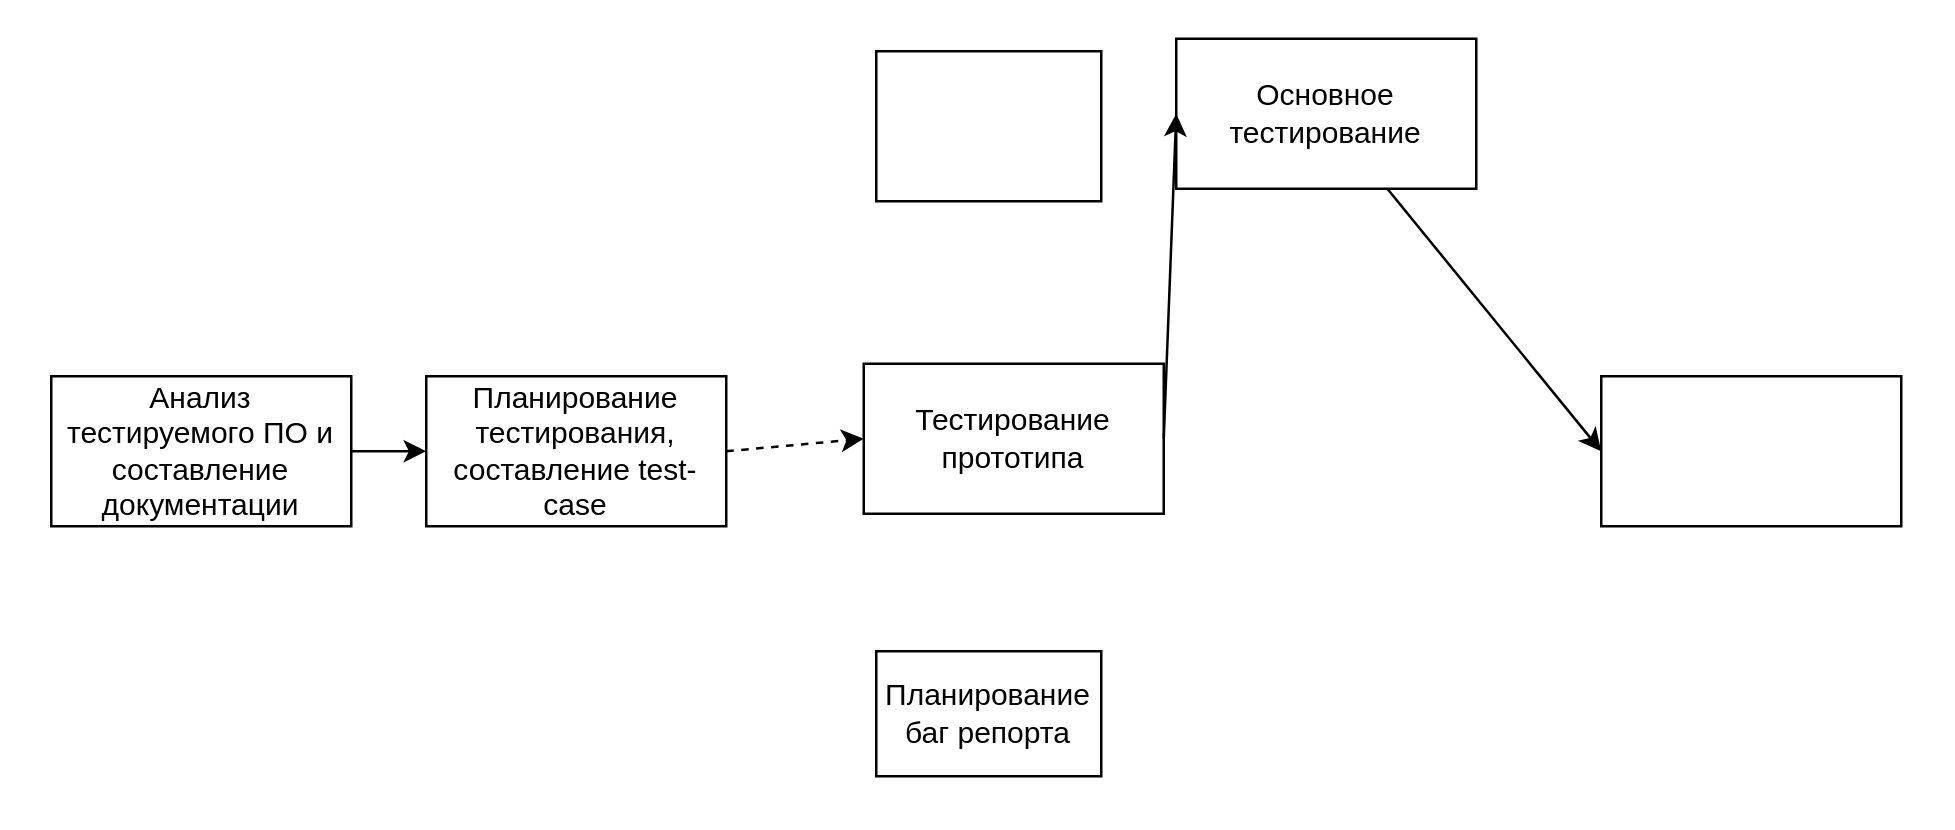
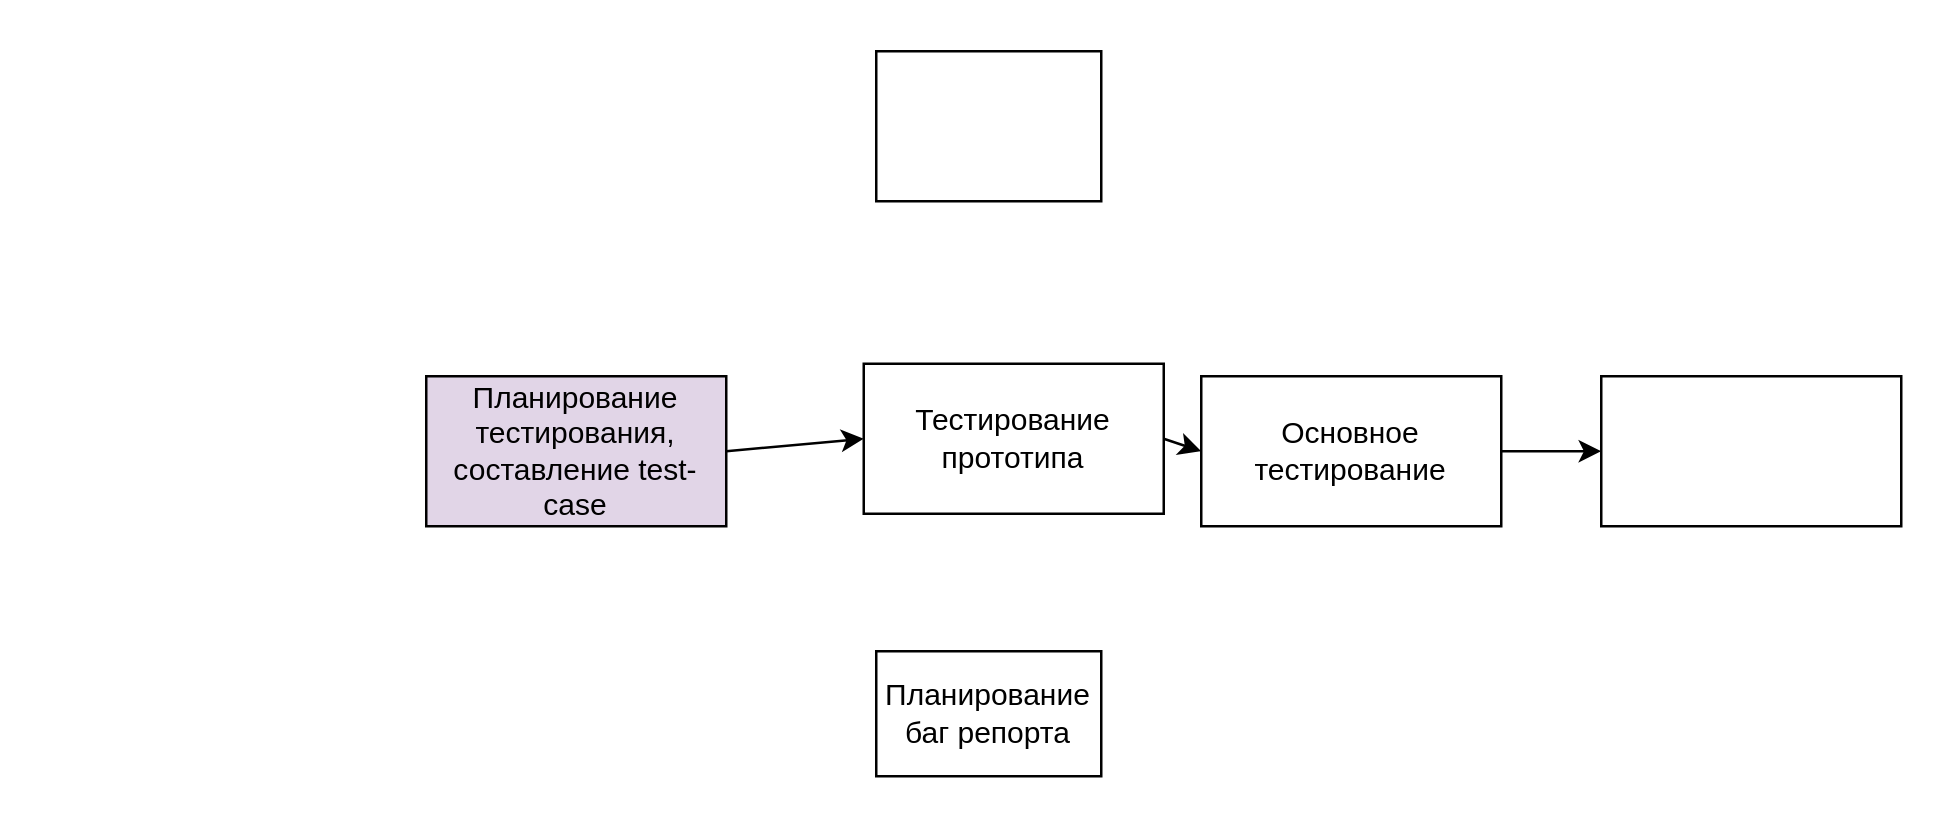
node "Основное тестирование": moved (1326, 114) -> (1351, 451)
edge "Планирование тестирования, составление test-case" -> "Тестирование прототипа": style dashed -> solid
node "Анализ тестируемого ПО и составление документации": removed
edge "Анализ тестируемого ПО и составление документации" -> "Планирование тестирования, составление test-case": removed
node "Планирование тестирования, составление test-case": fillcolor #ffffff -> #e1d5e7
